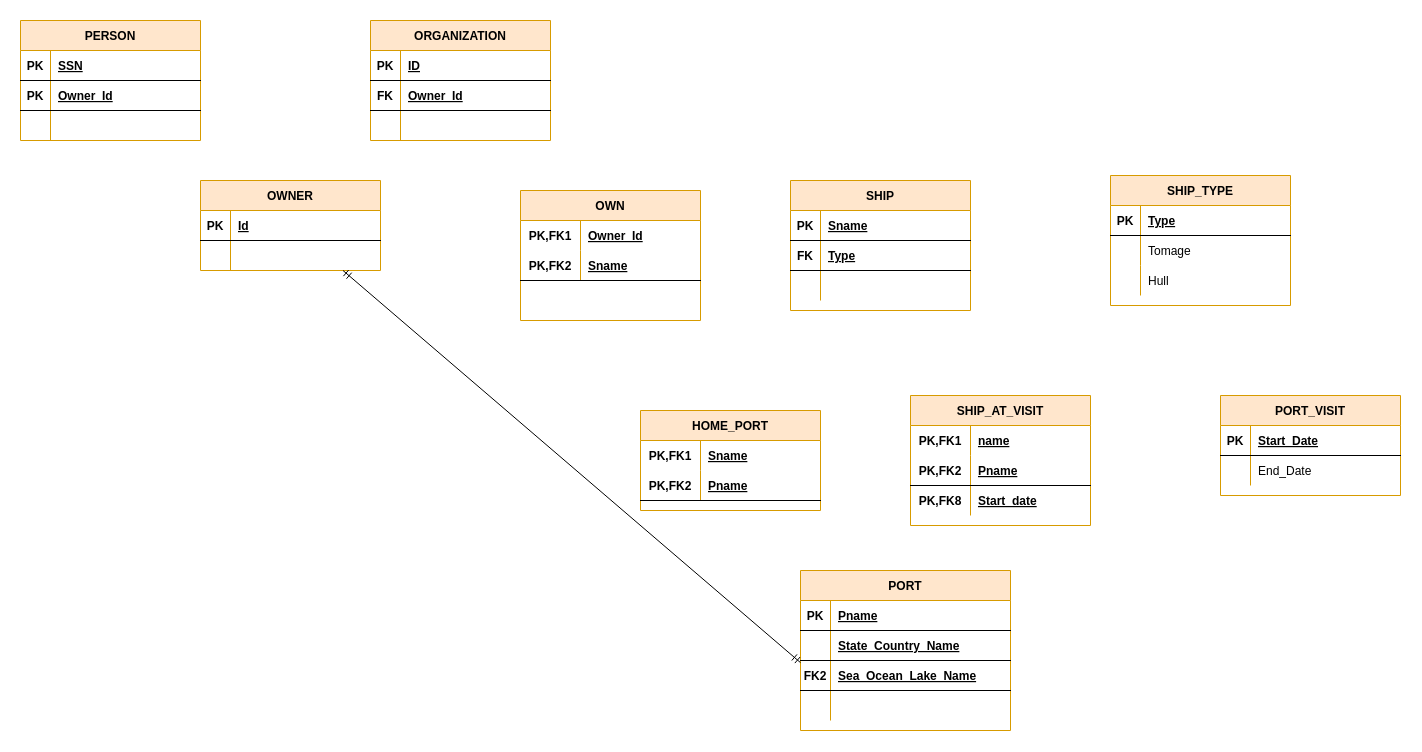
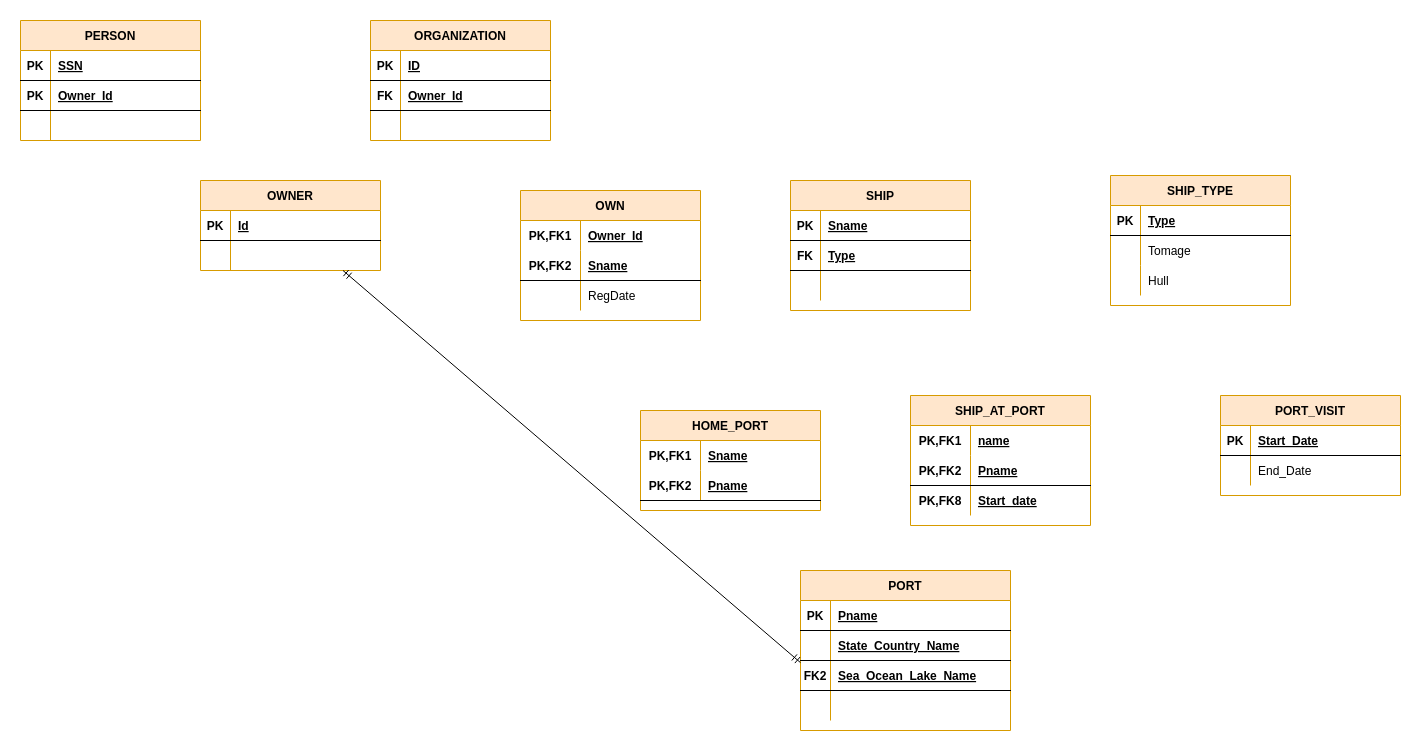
node "RegDate": added
node "SHIP_AT_VISIT": label "SHIP_AT_VISIT" -> "SHIP_AT_PORT"
